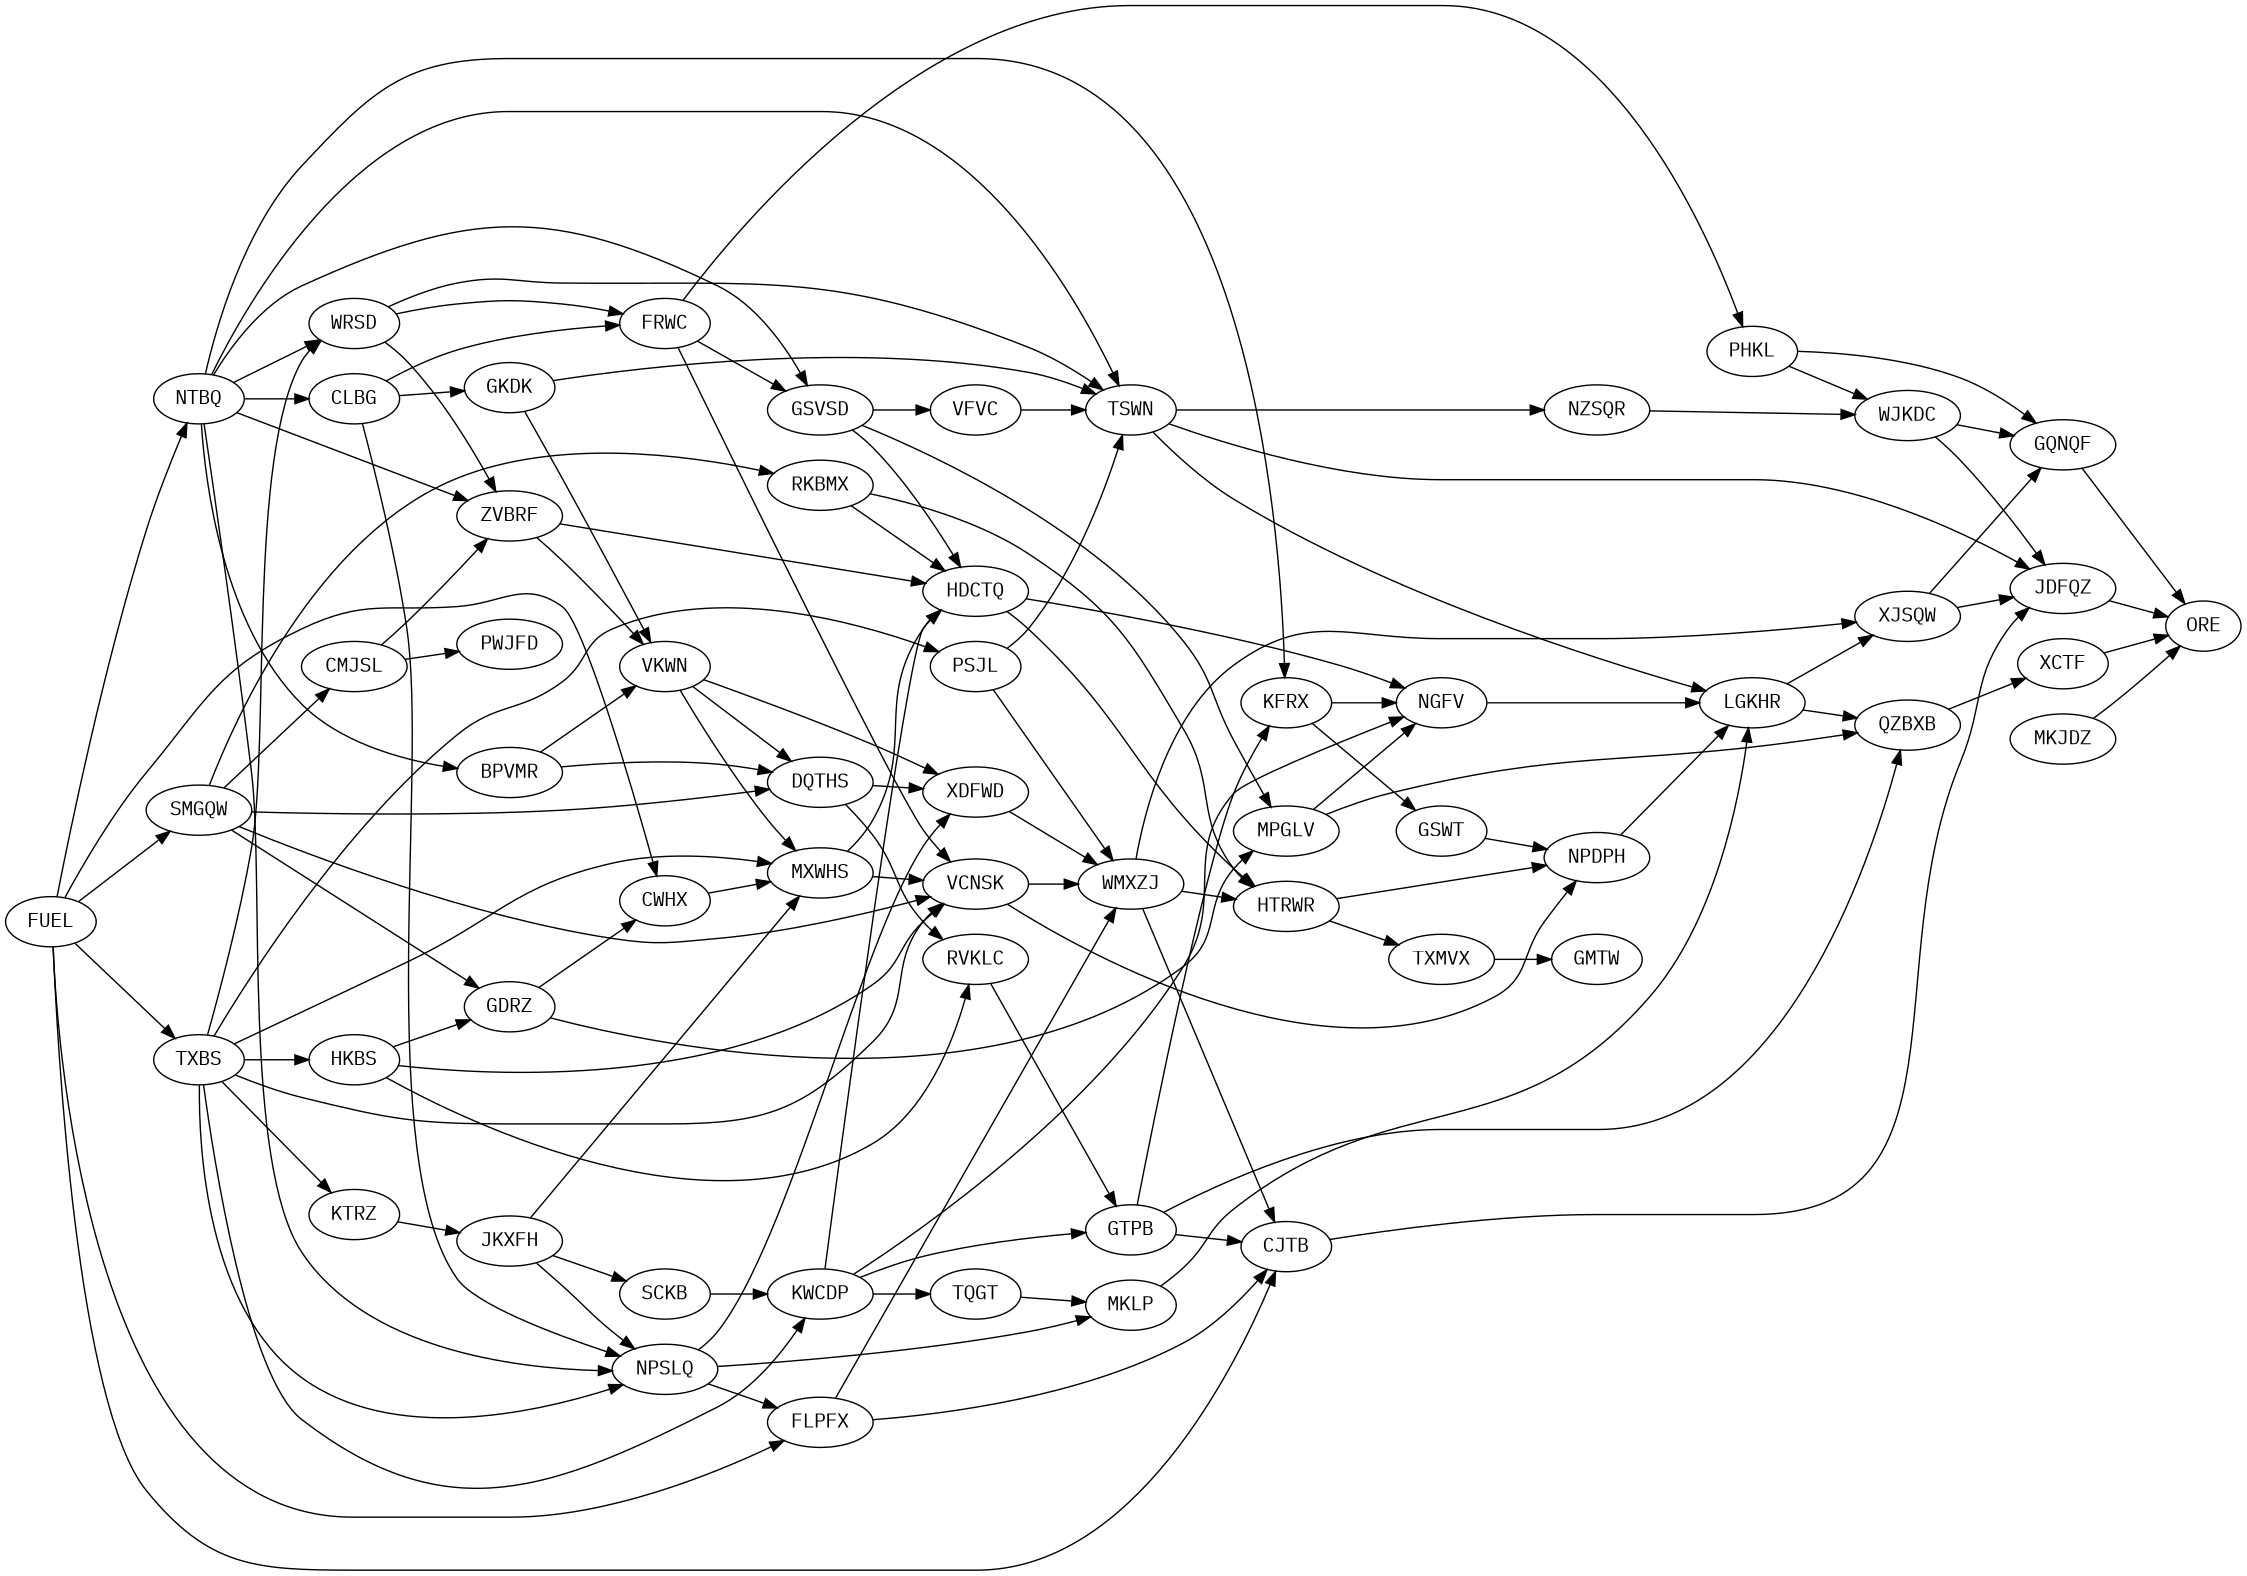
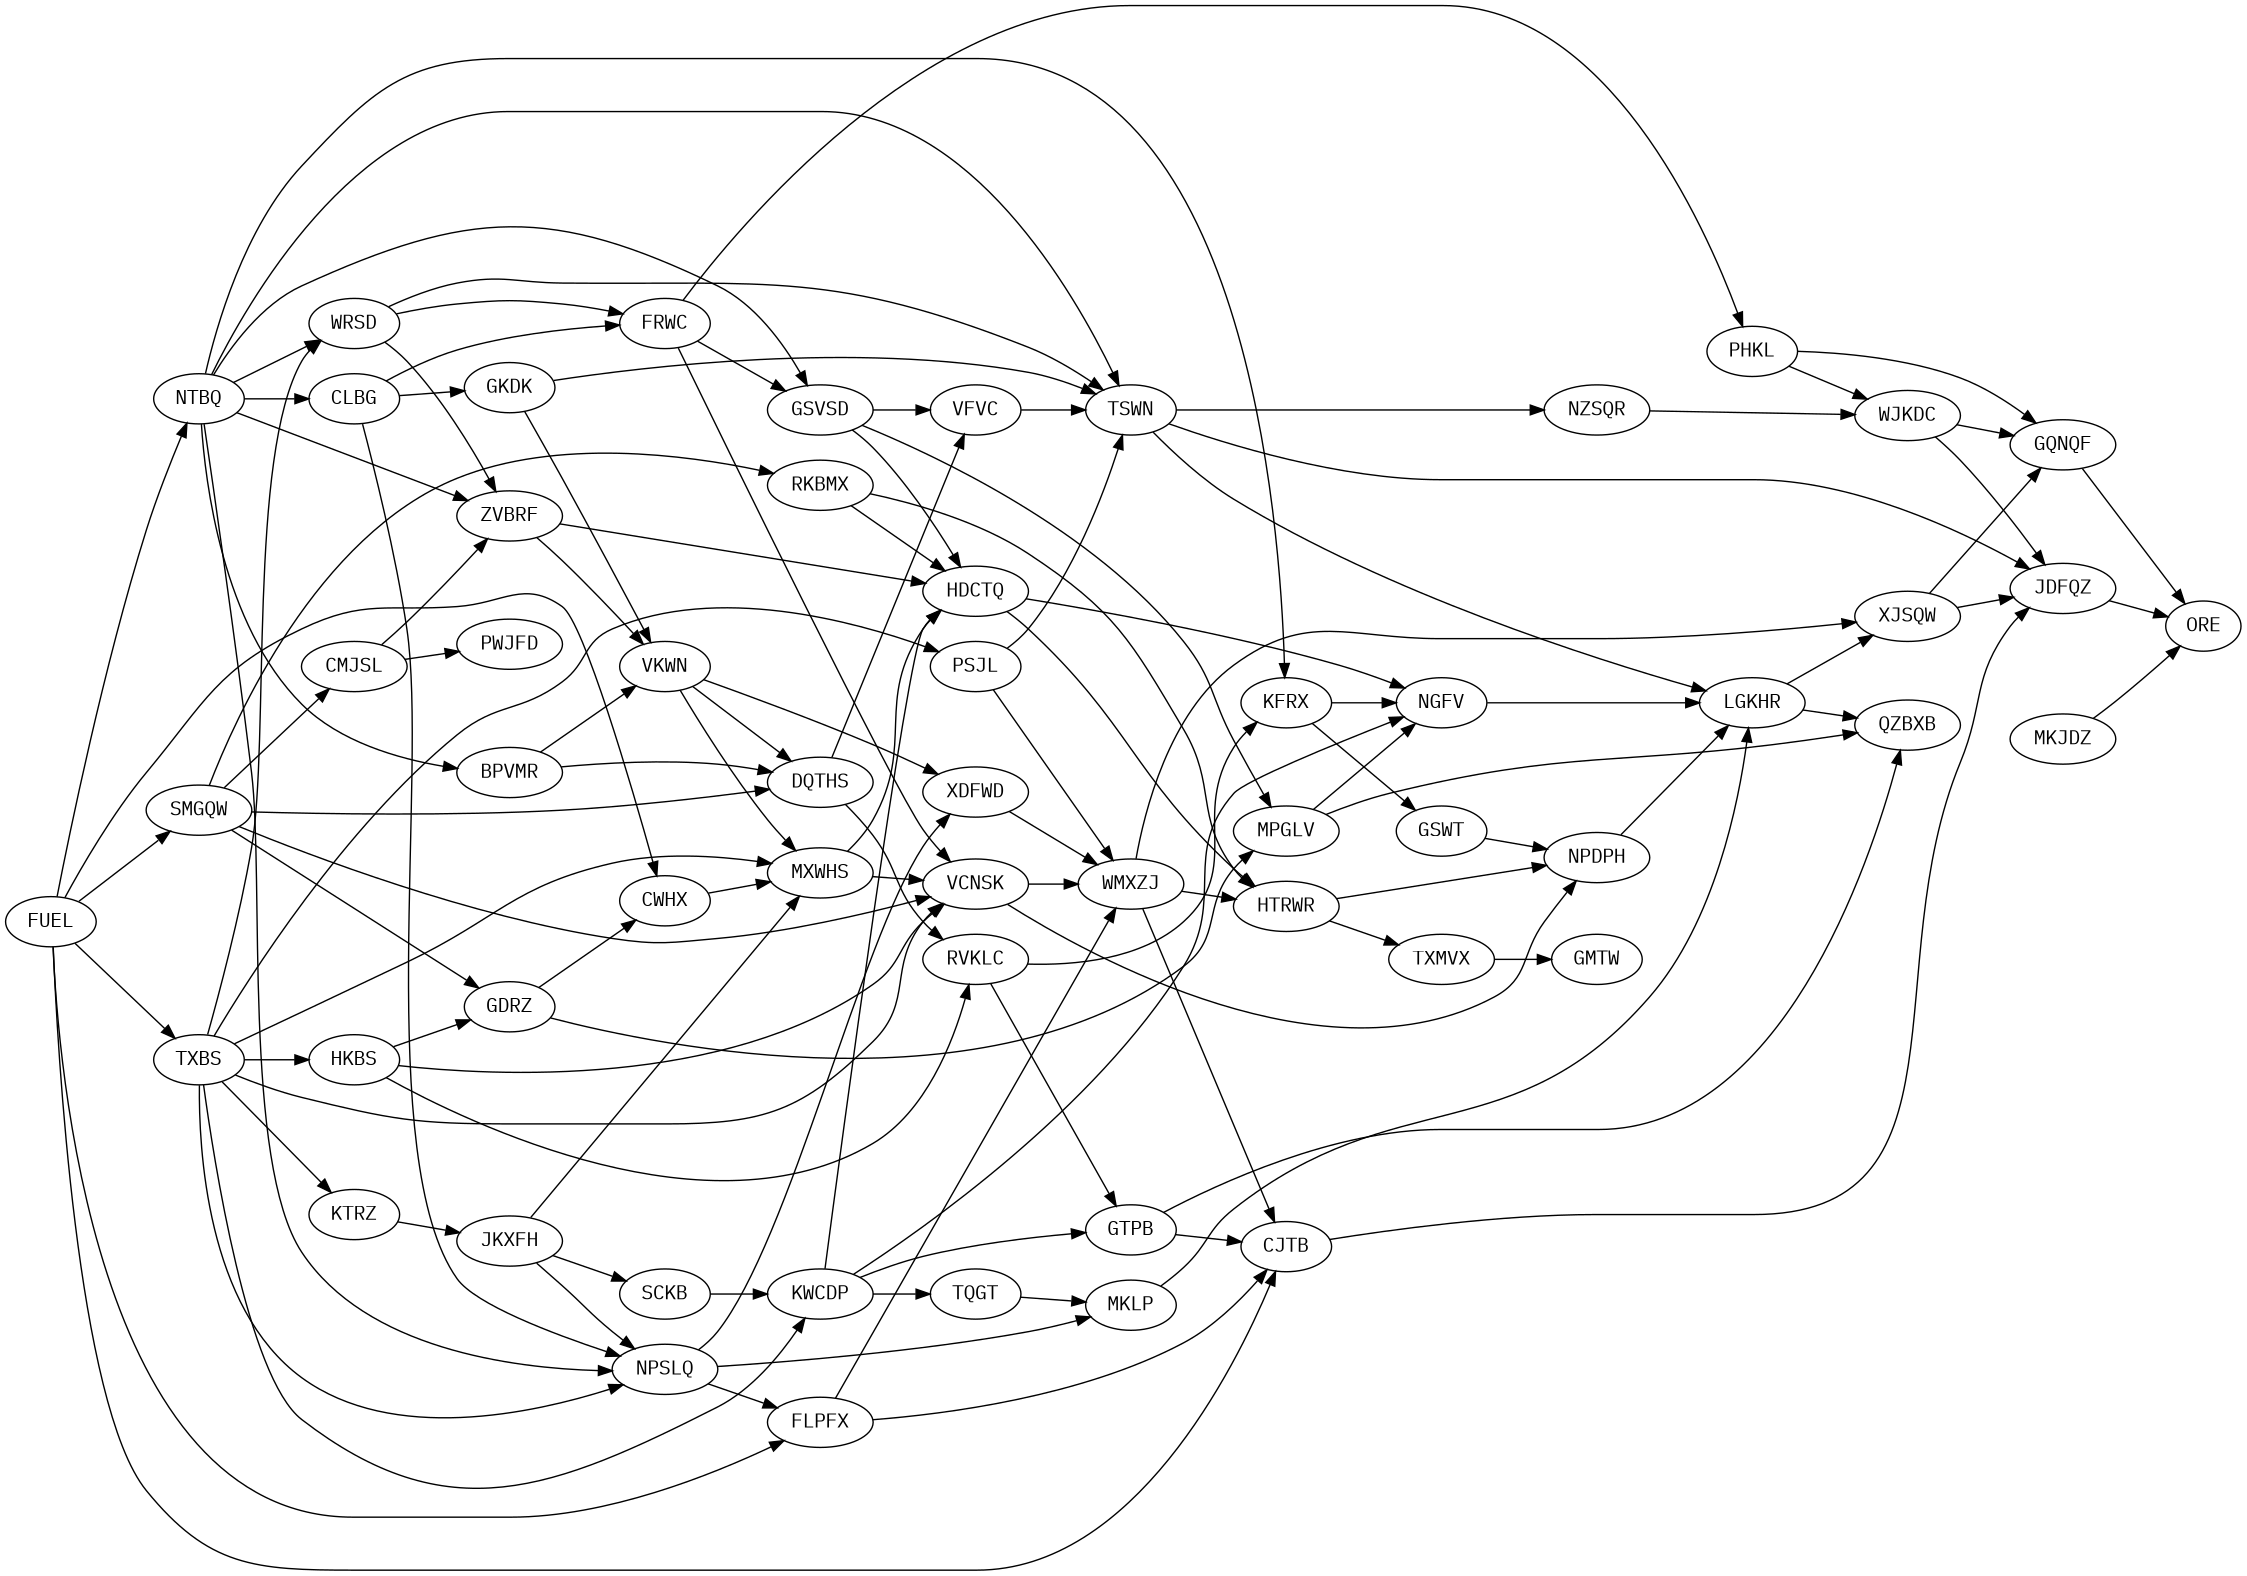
node "XCTF": removed
edge "DQTHS" -> "XDFWD": now "DQTHS" -> "VFVC"
edge "GTPB" -> "KFRX": now "RVKLC" -> "KFRX"
